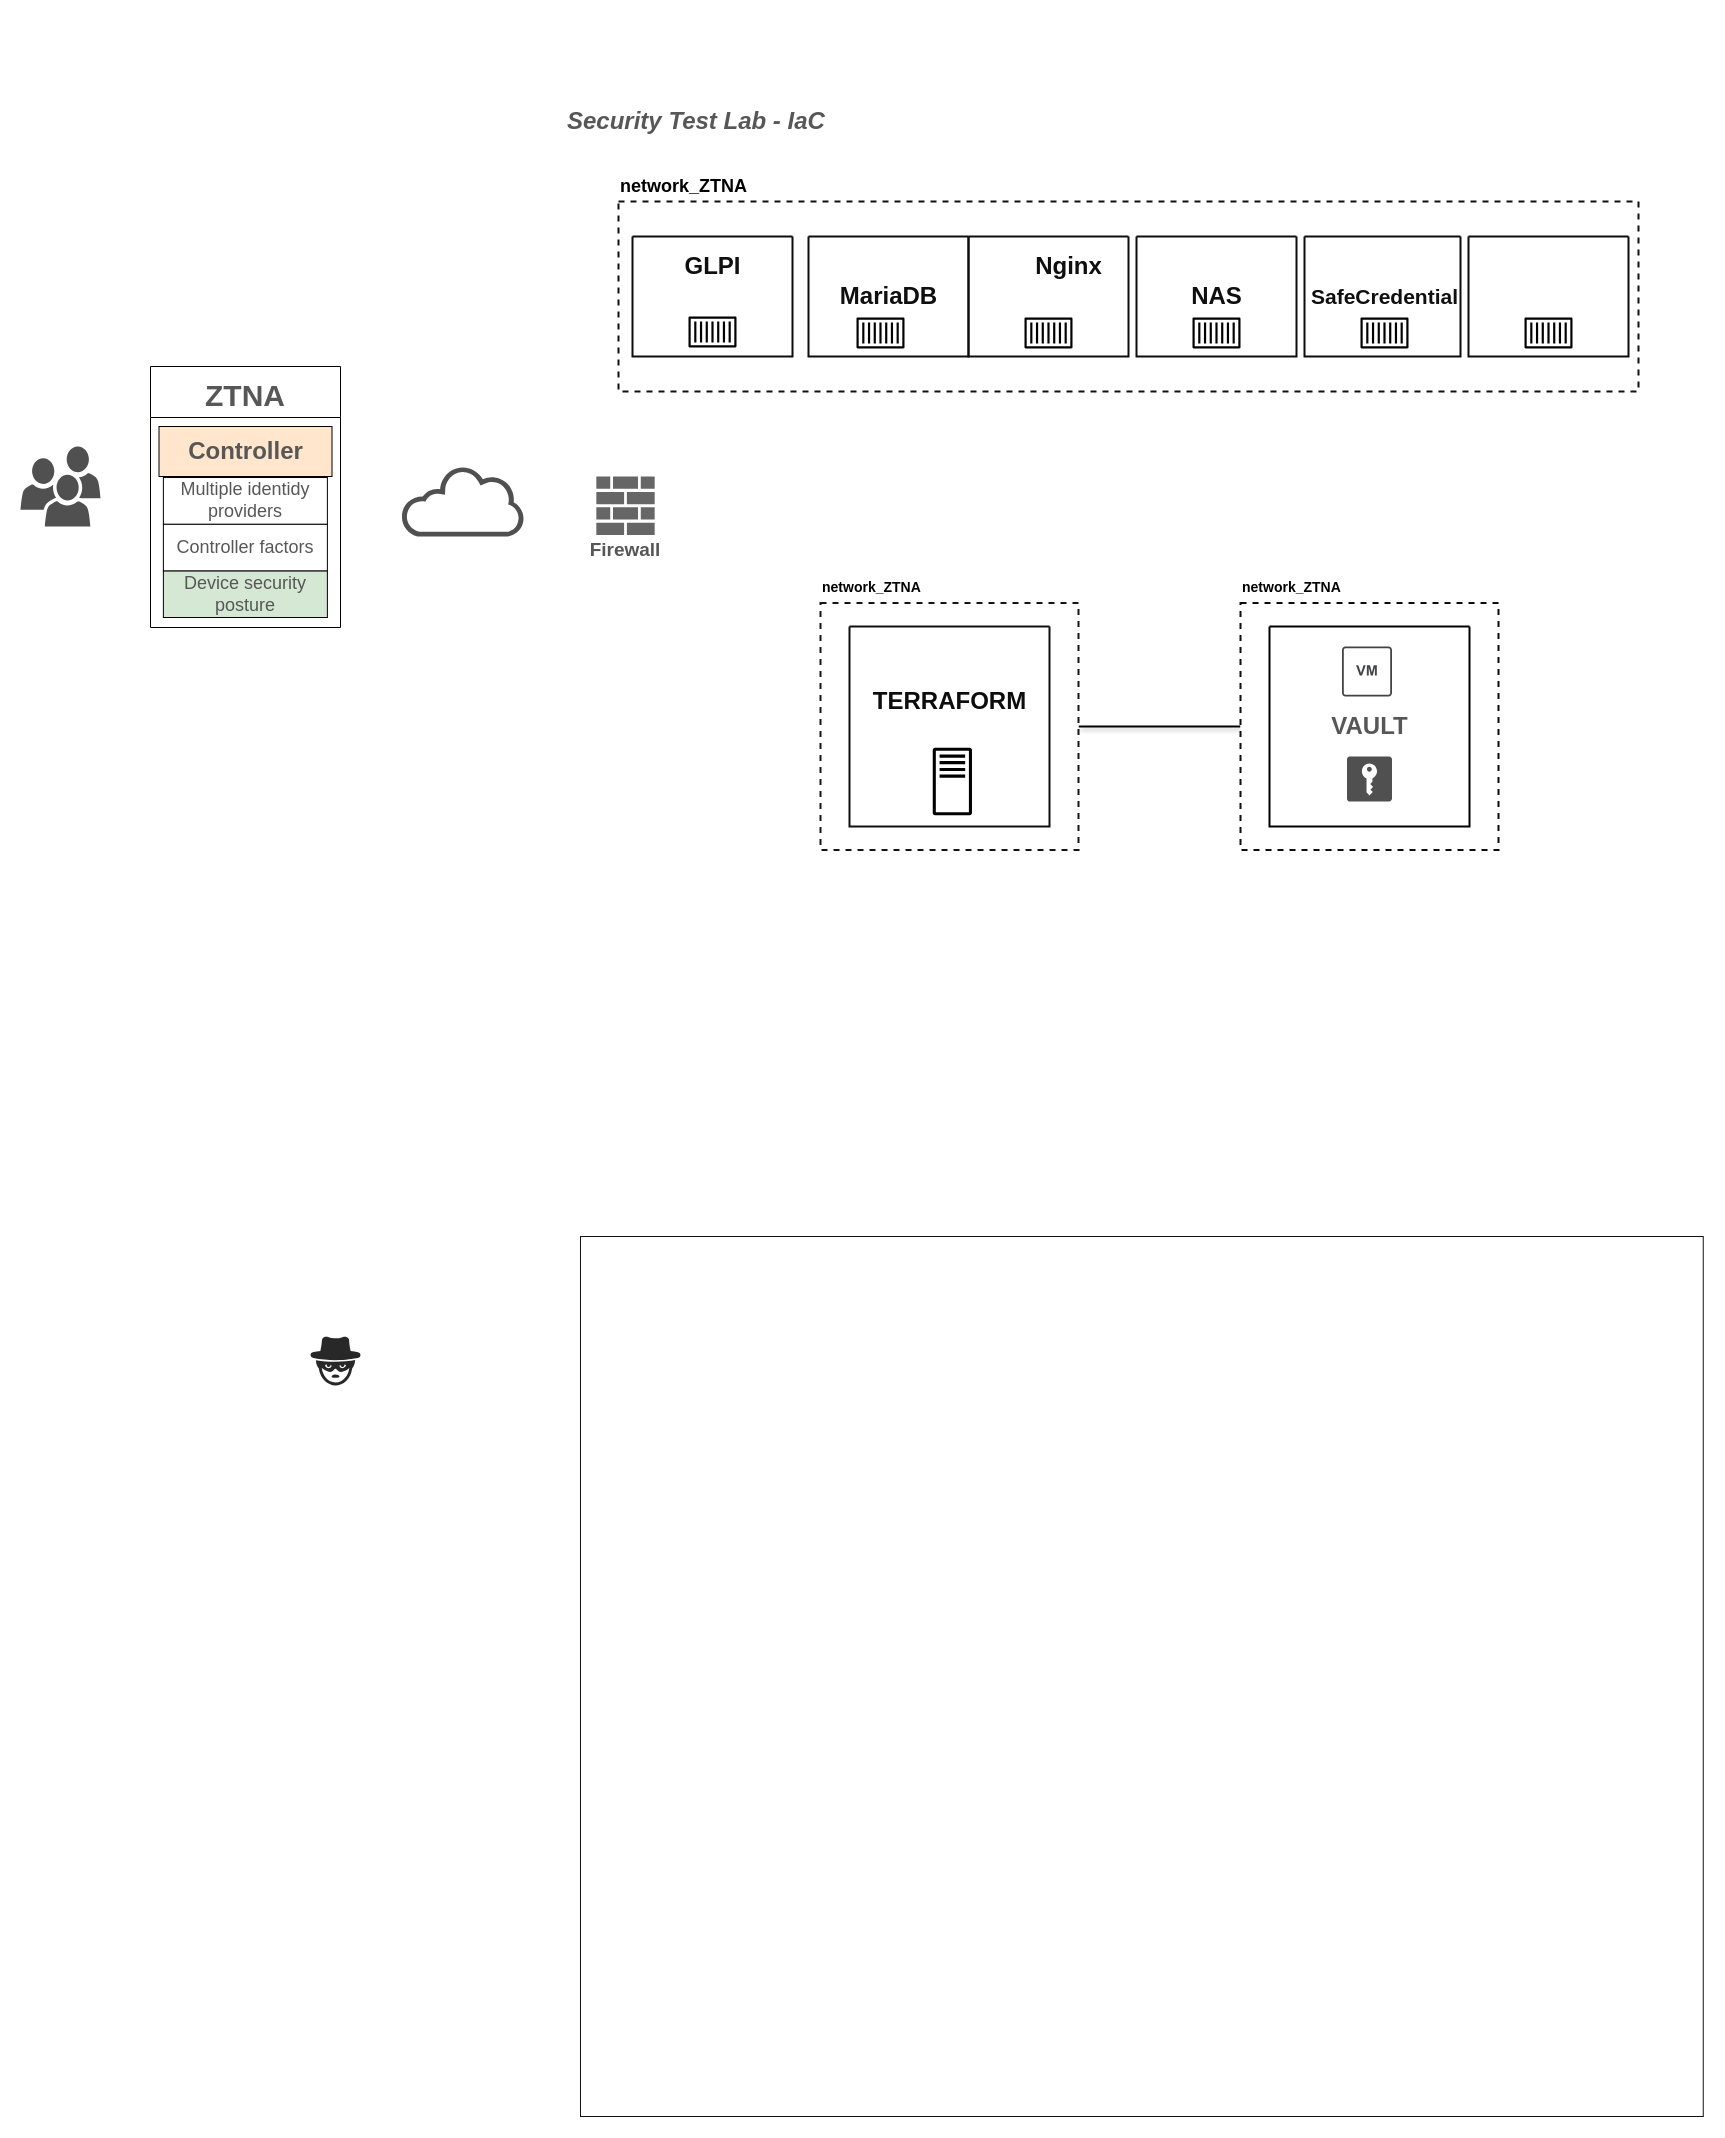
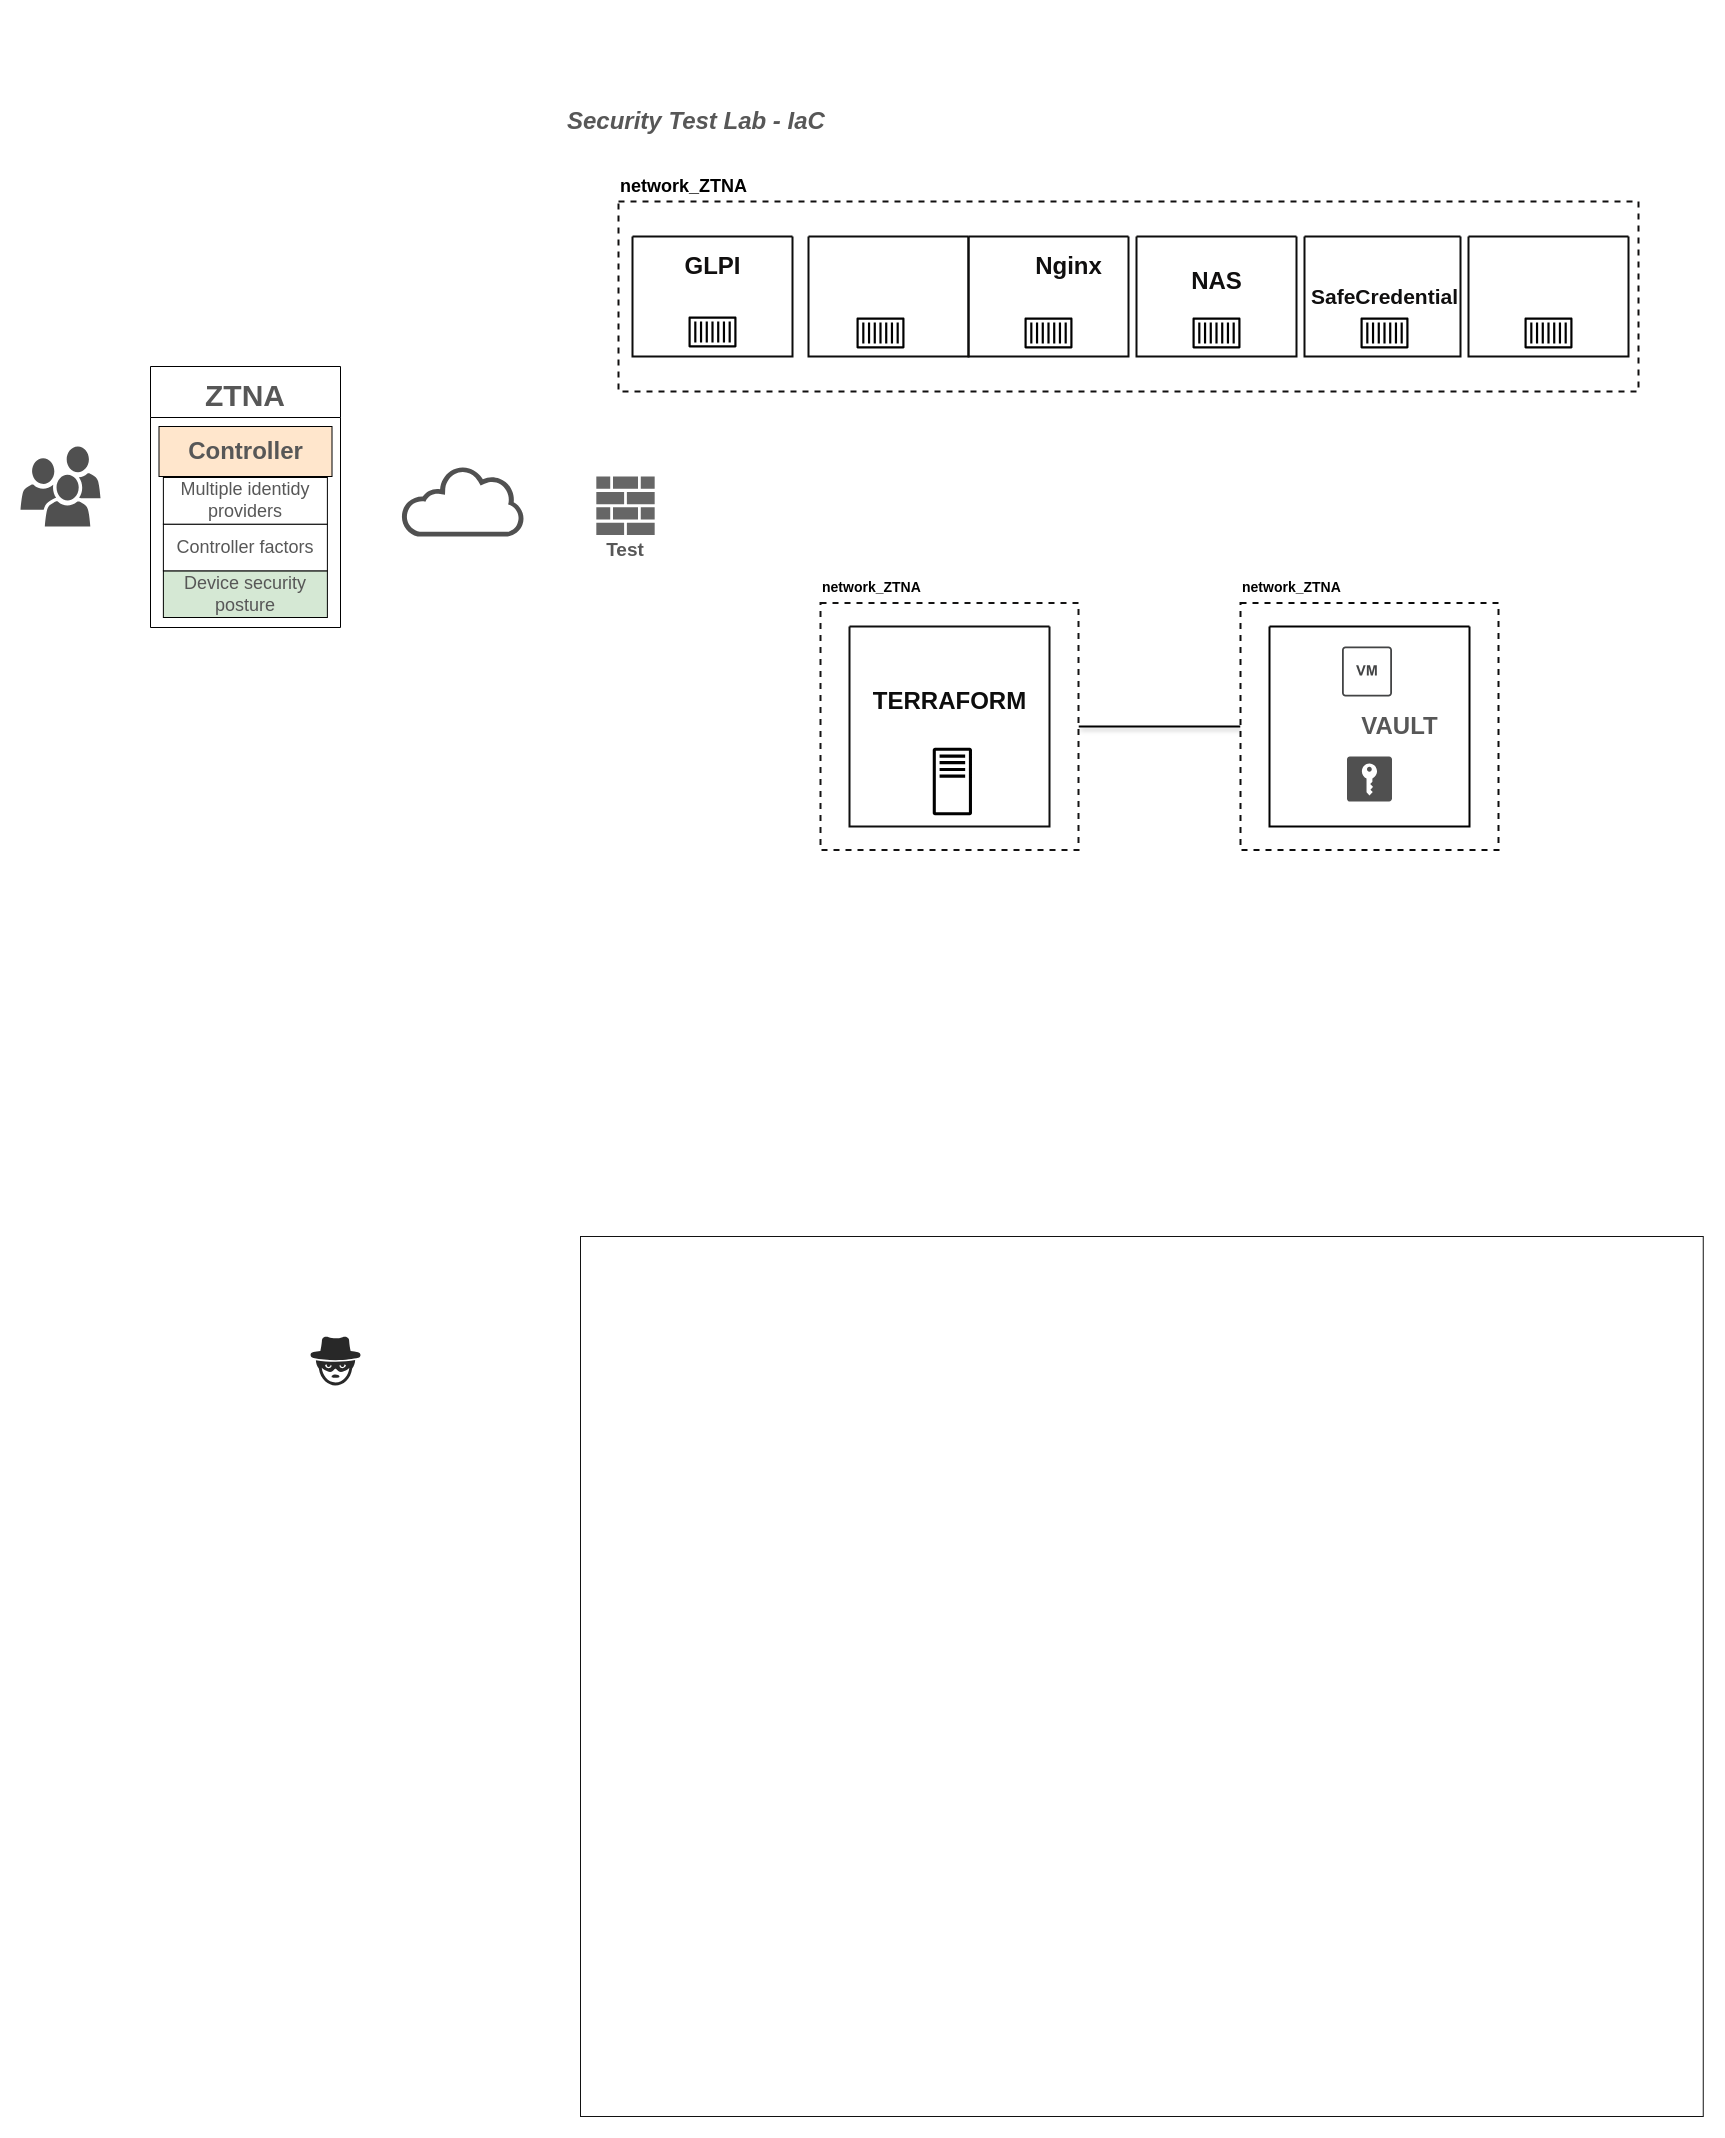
node "MariaDB": removed
node "NAS": moved (1217, 297) -> (1217, 282)
node "Firewall": label "Firewall" -> "Test"
node "VAULT": moved (1370, 727) -> (1400, 727)
